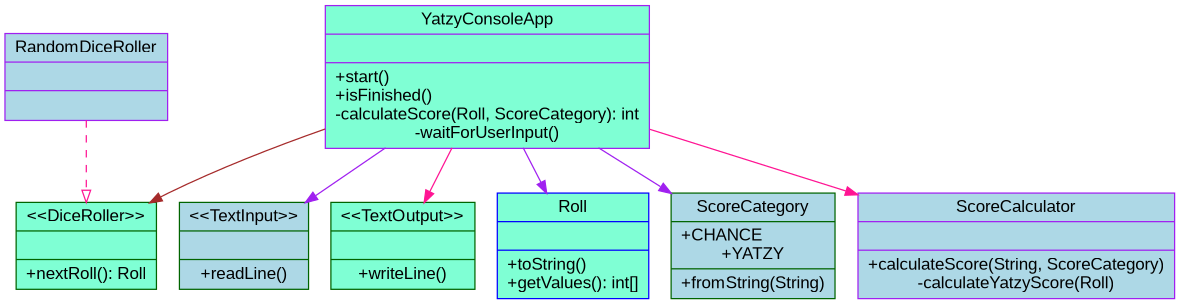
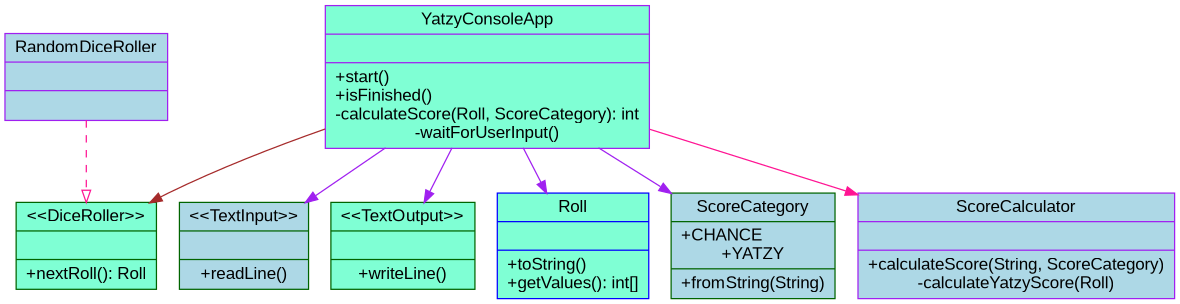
edge "YatzyConsoleApp" -> "+writeLine()": color deeppink -> purple
